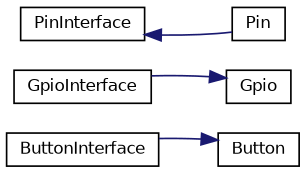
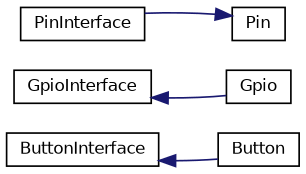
edge "Pin" -> "PinInterface": reversed
edge "GpioInterface" -> "Gpio": reversed
edge "ButtonInterface" -> "Button": reversed
